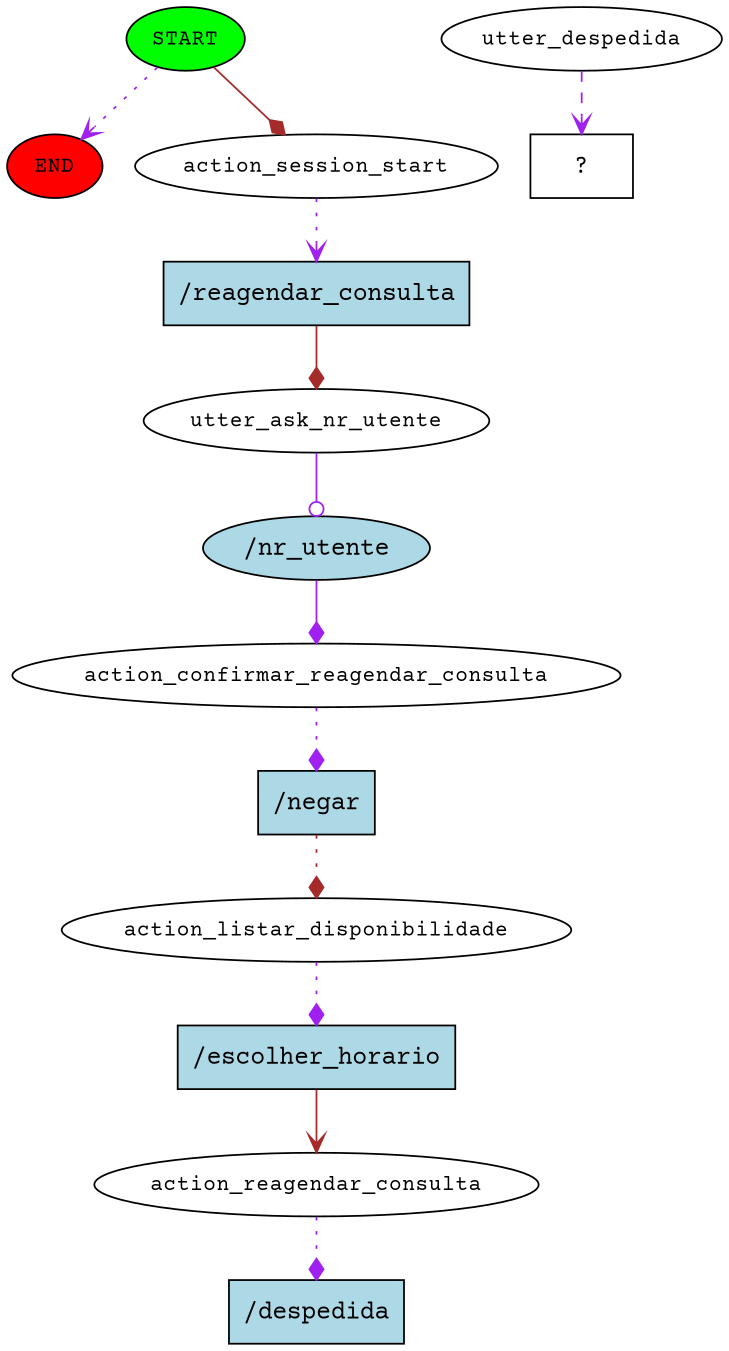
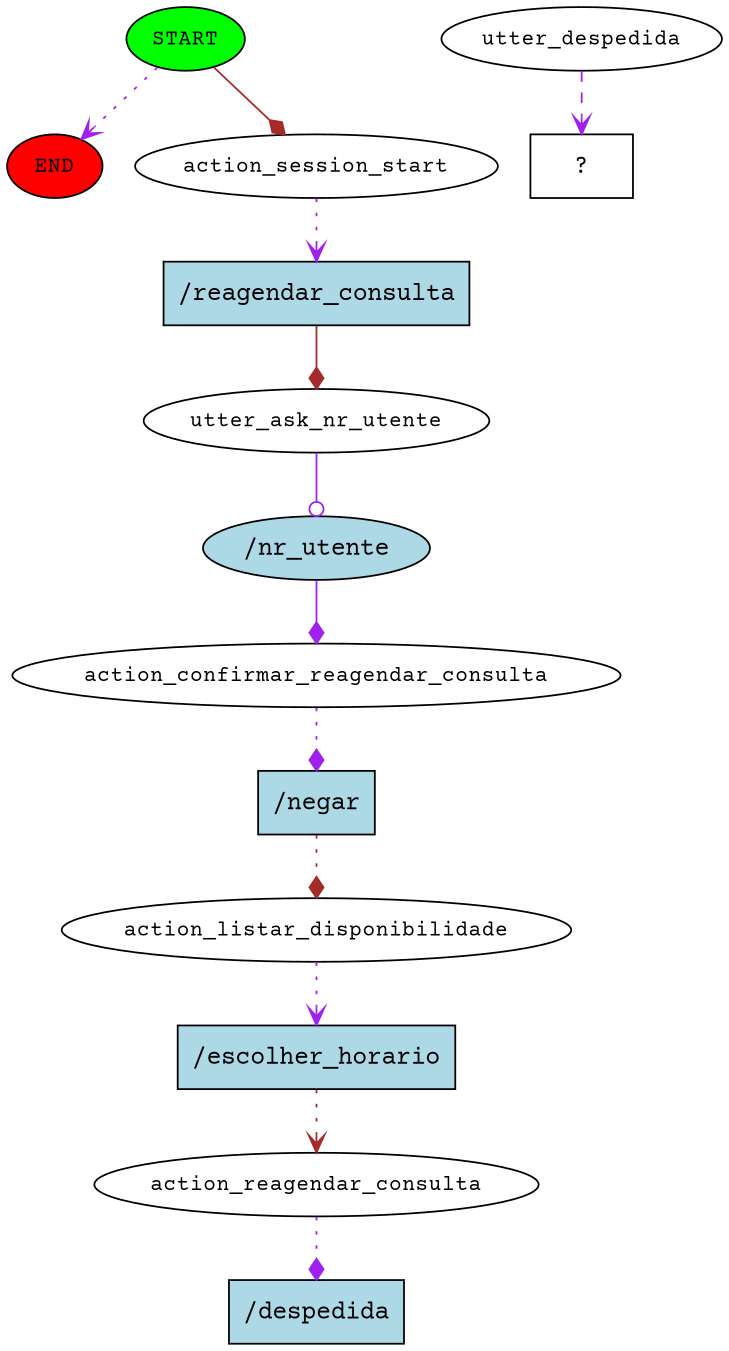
edge "action_listar_disponibilidade" -> "/escolher_horario": arrowhead diamond -> vee
edge "/escolher_horario" -> "action_reagendar_consulta": style solid -> dotted
